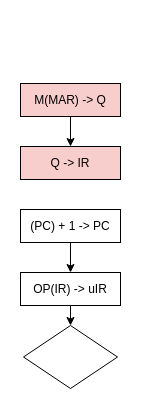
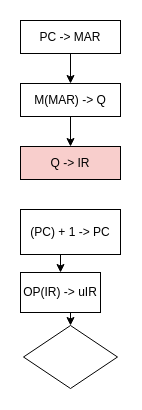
node "PC -> MAR": added
edge "PC -> MAR" -> "M(MAR) -> Q": added
node "M(MAR) -> Q": fillcolor #f8cecc -> #ffffff
node "(PC) + 1 -> PC": size 100x33 -> 100x45
node "OP(IR) -> uIR": size 100x33 -> 80x40
